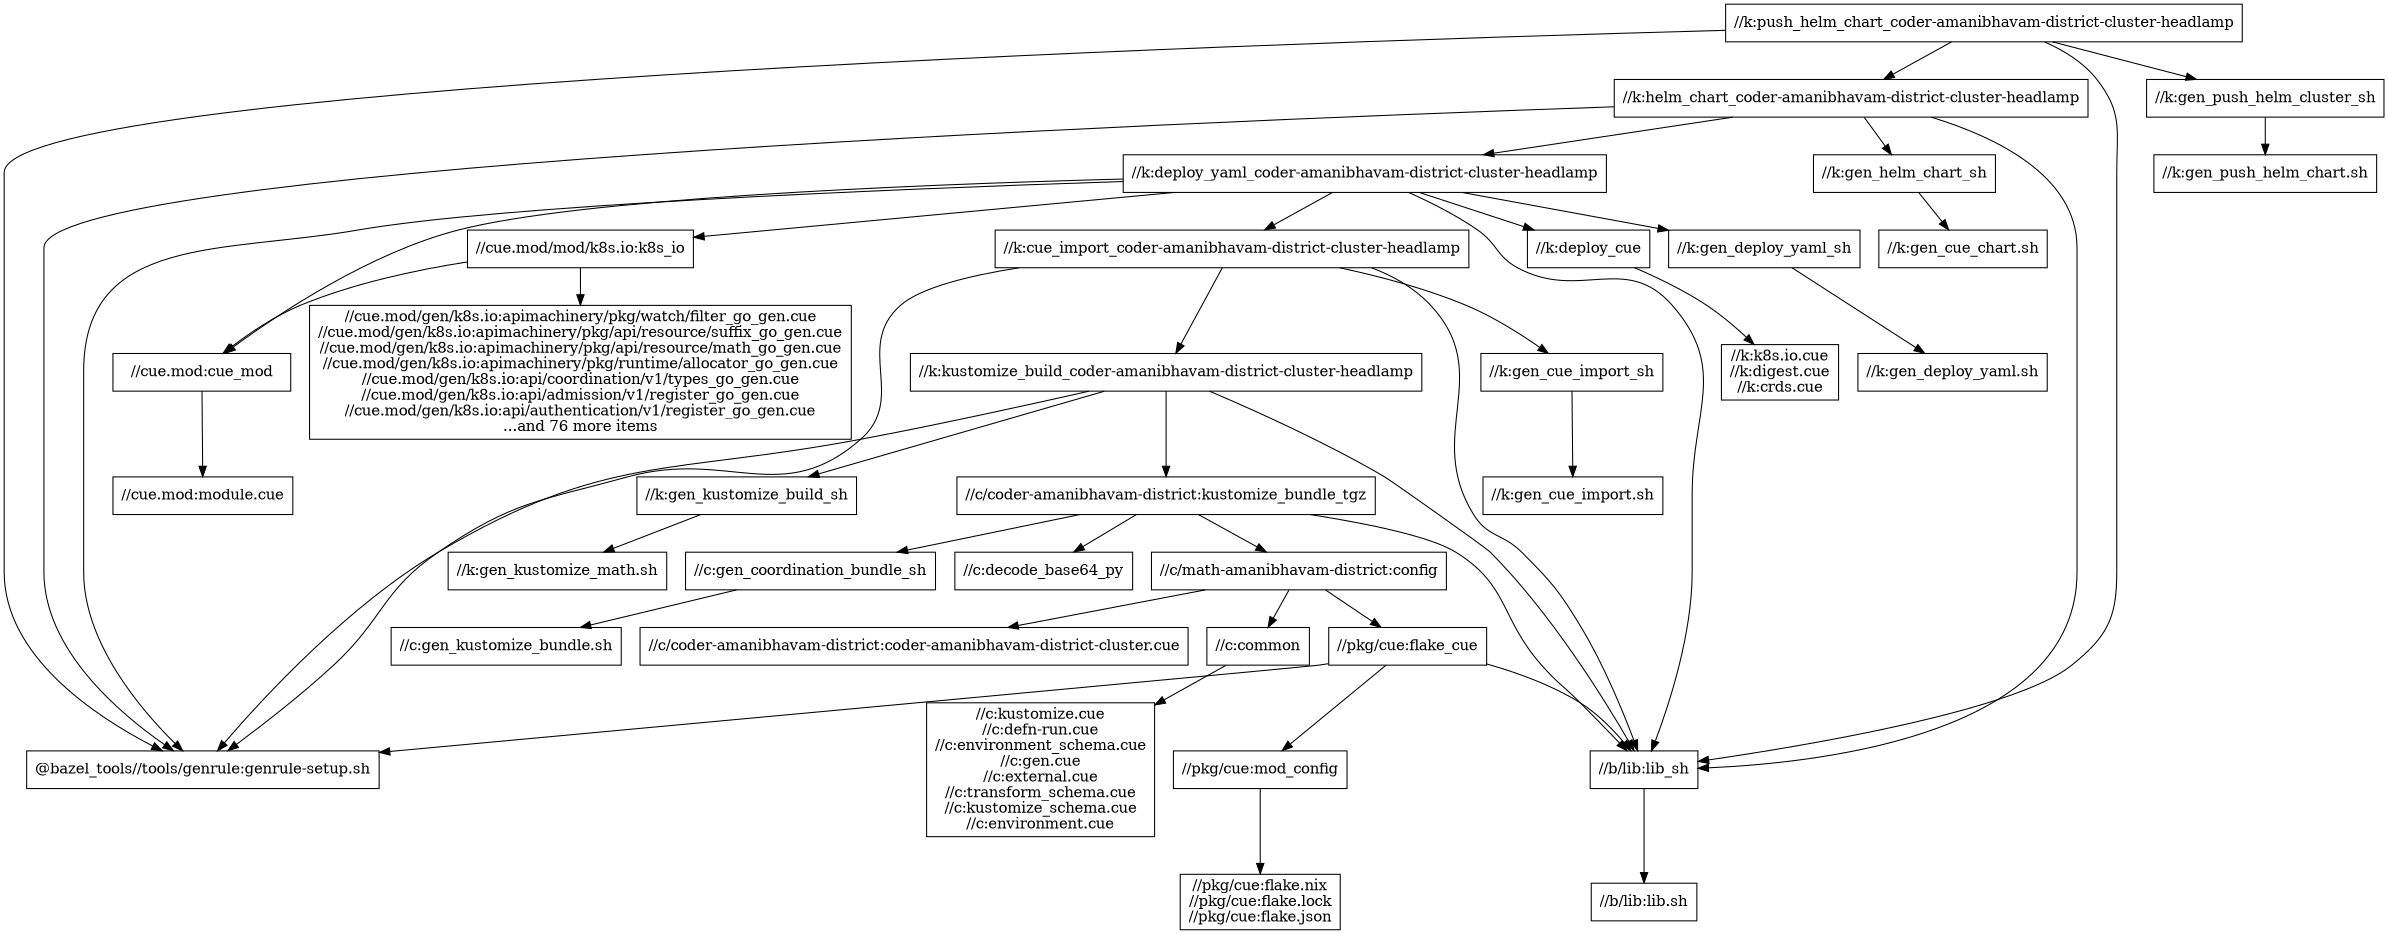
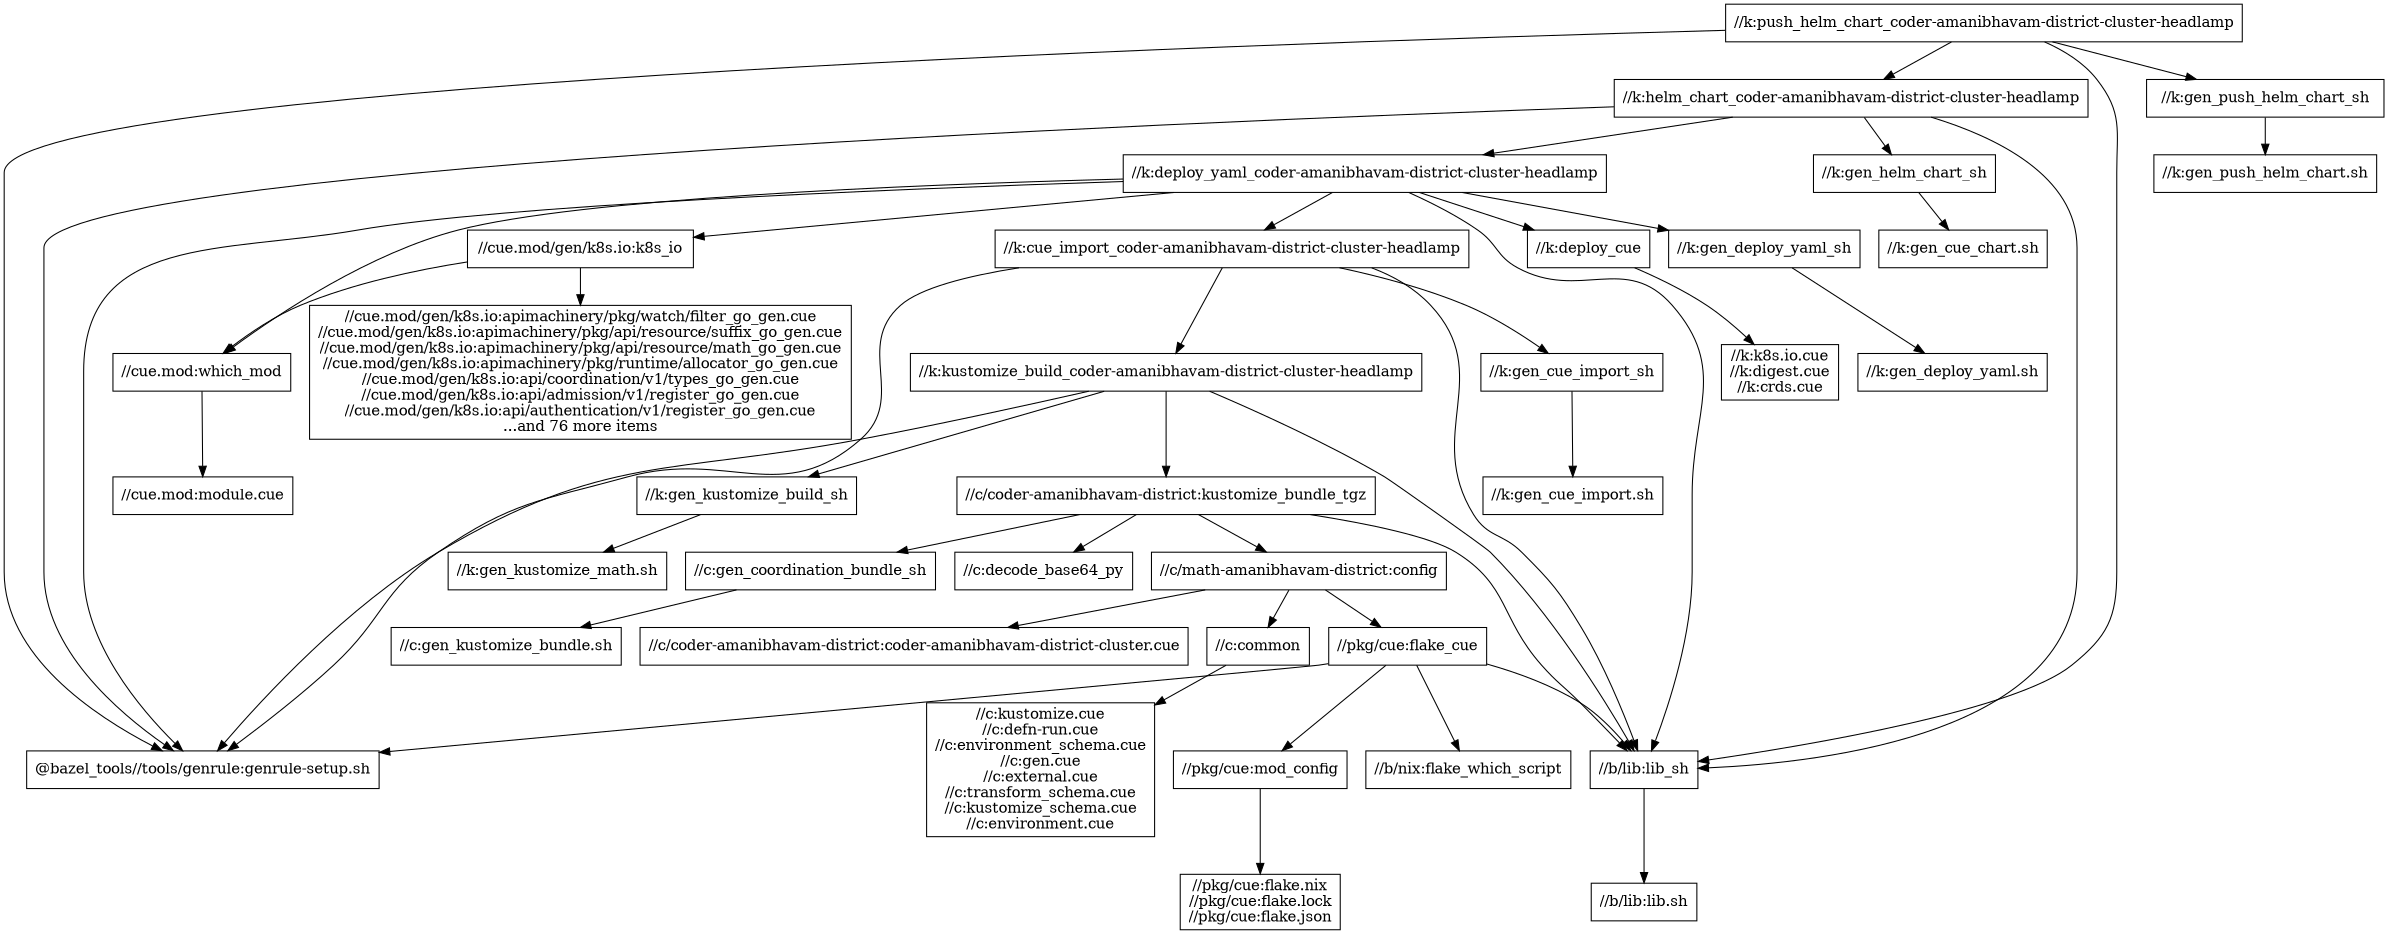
node "//k:gen_push_helm_cluster_sh": label "//k:gen_push_helm_cluster_sh" -> "//k:gen_push_helm_chart_sh"
node "//cue.mod/mod/k8s.io:k8s_io": label "//cue.mod/mod/k8s.io:k8s_io" -> "//cue.mod/gen/k8s.io:k8s_io"
node "//cue.mod:cue_mod": label "//cue.mod:cue_mod" -> "//cue.mod:which_mod"
node "//b/nix:flake_which_script": added
